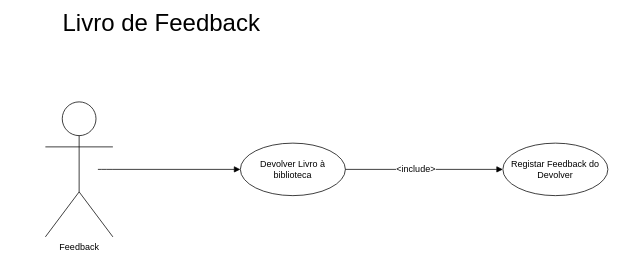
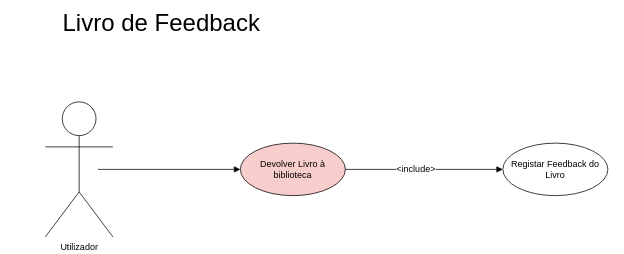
node "Devolver Livro à biblioteca": fillcolor #ffffff -> #f8cecc
node "Registar Feedback do Devolver": label "Registar Feedback do Devolver" -> "Registar Feedback do Livro"
node "Feedback": label "Feedback" -> "Utilizador"
